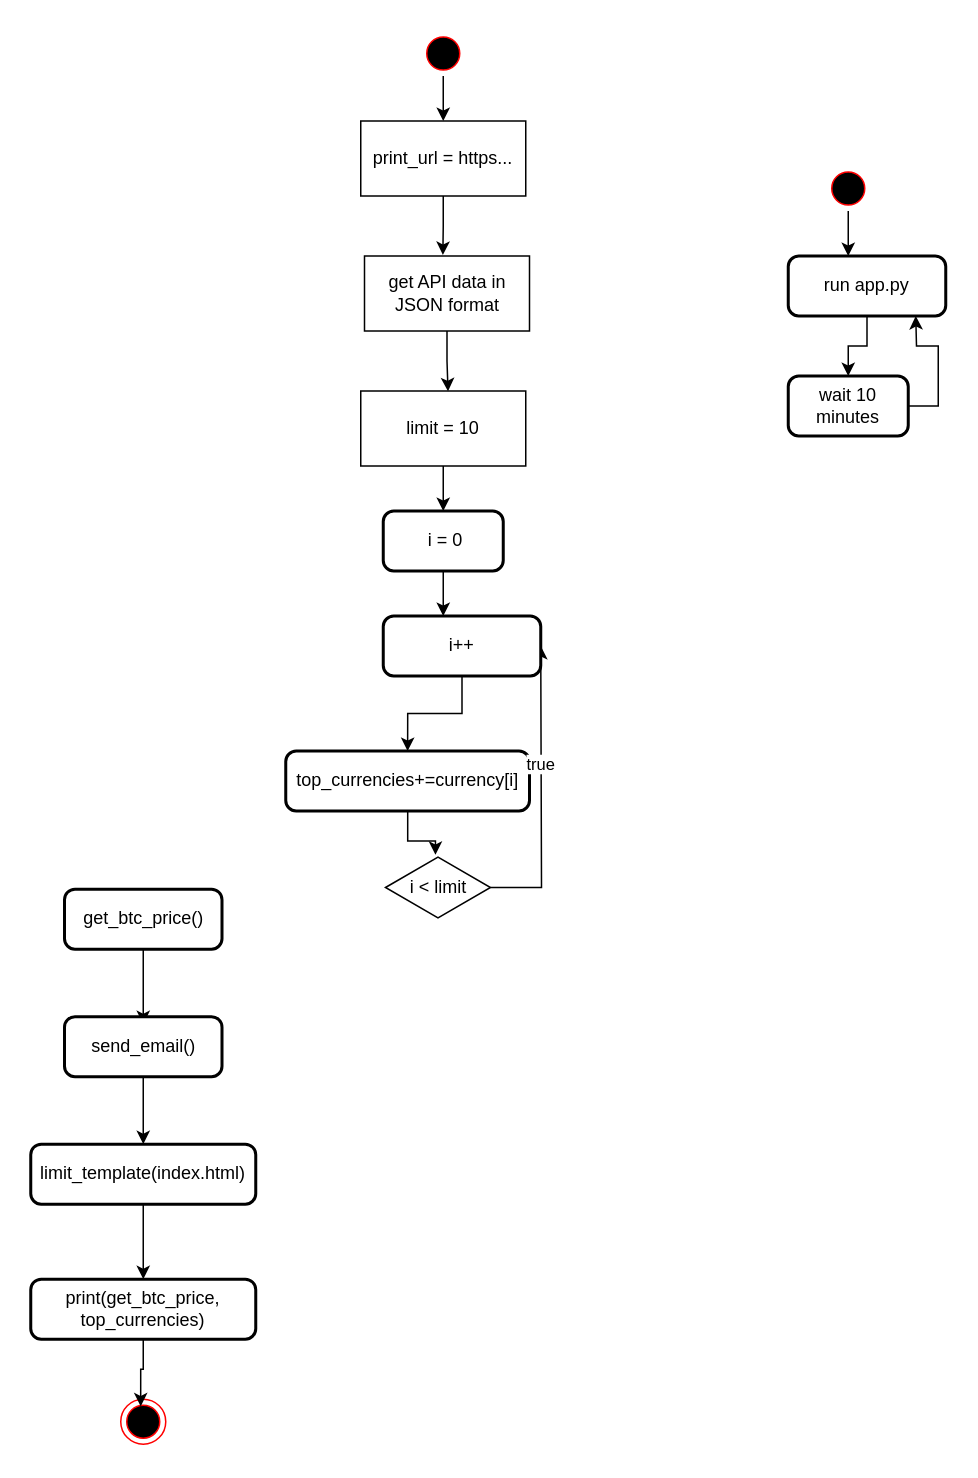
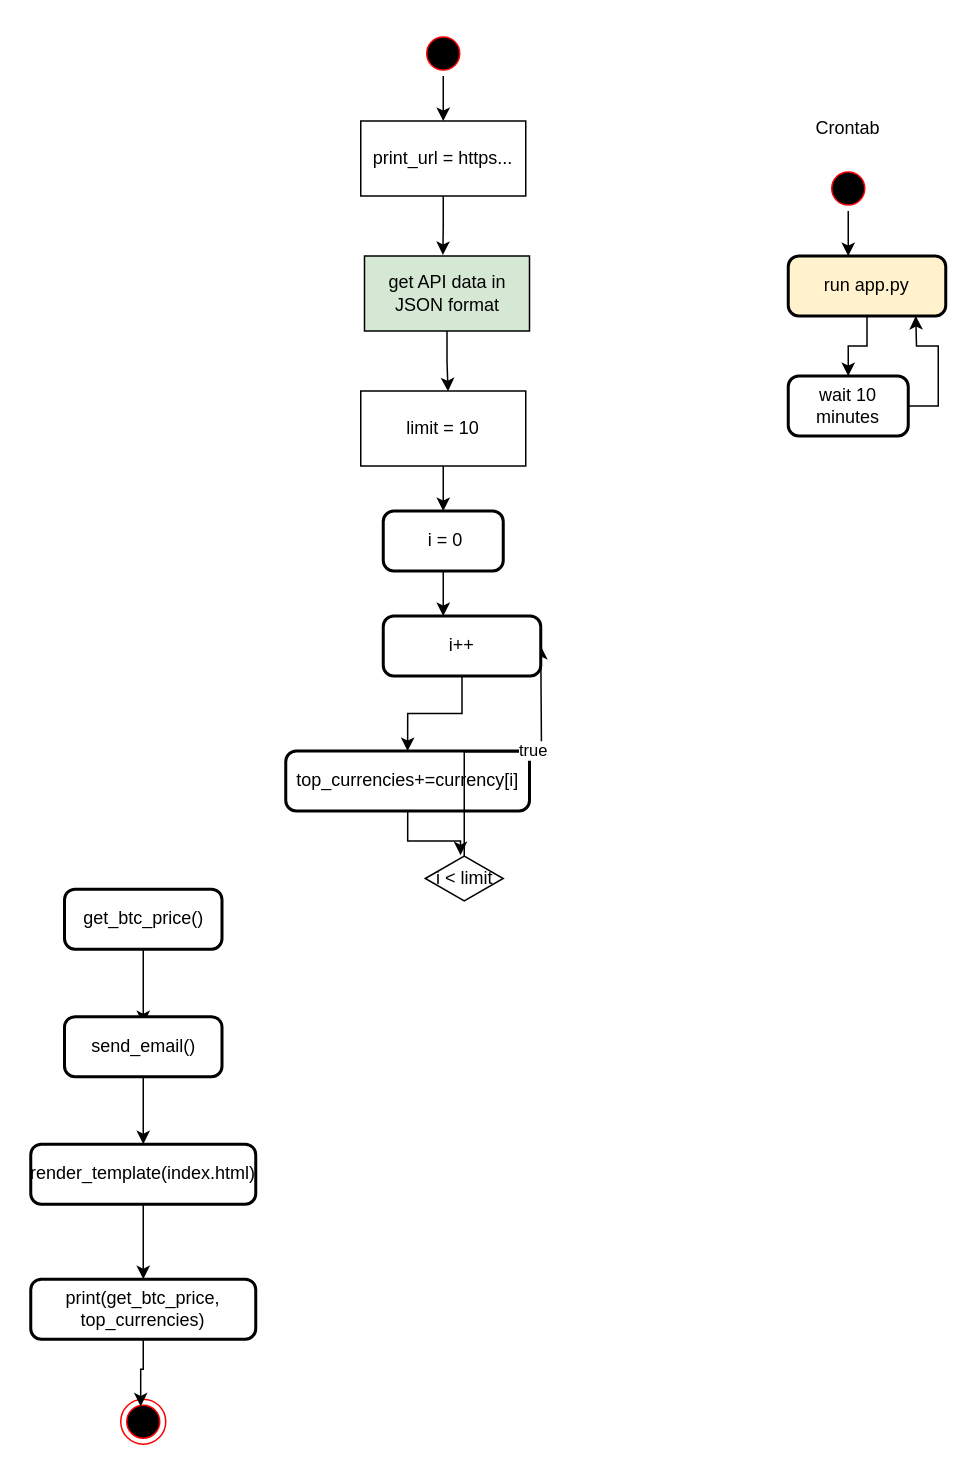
node "Crontab": added
node "run app.py": fillcolor #ffffff -> #fff2cc
node "get API data in JSON format": fillcolor #ffffff -> #d5e8d4
node "i < limit": size 105x63 -> 158x45
node "limit_template(index.html)": label "limit_template(index.html)" -> "render_template(index.html)"
